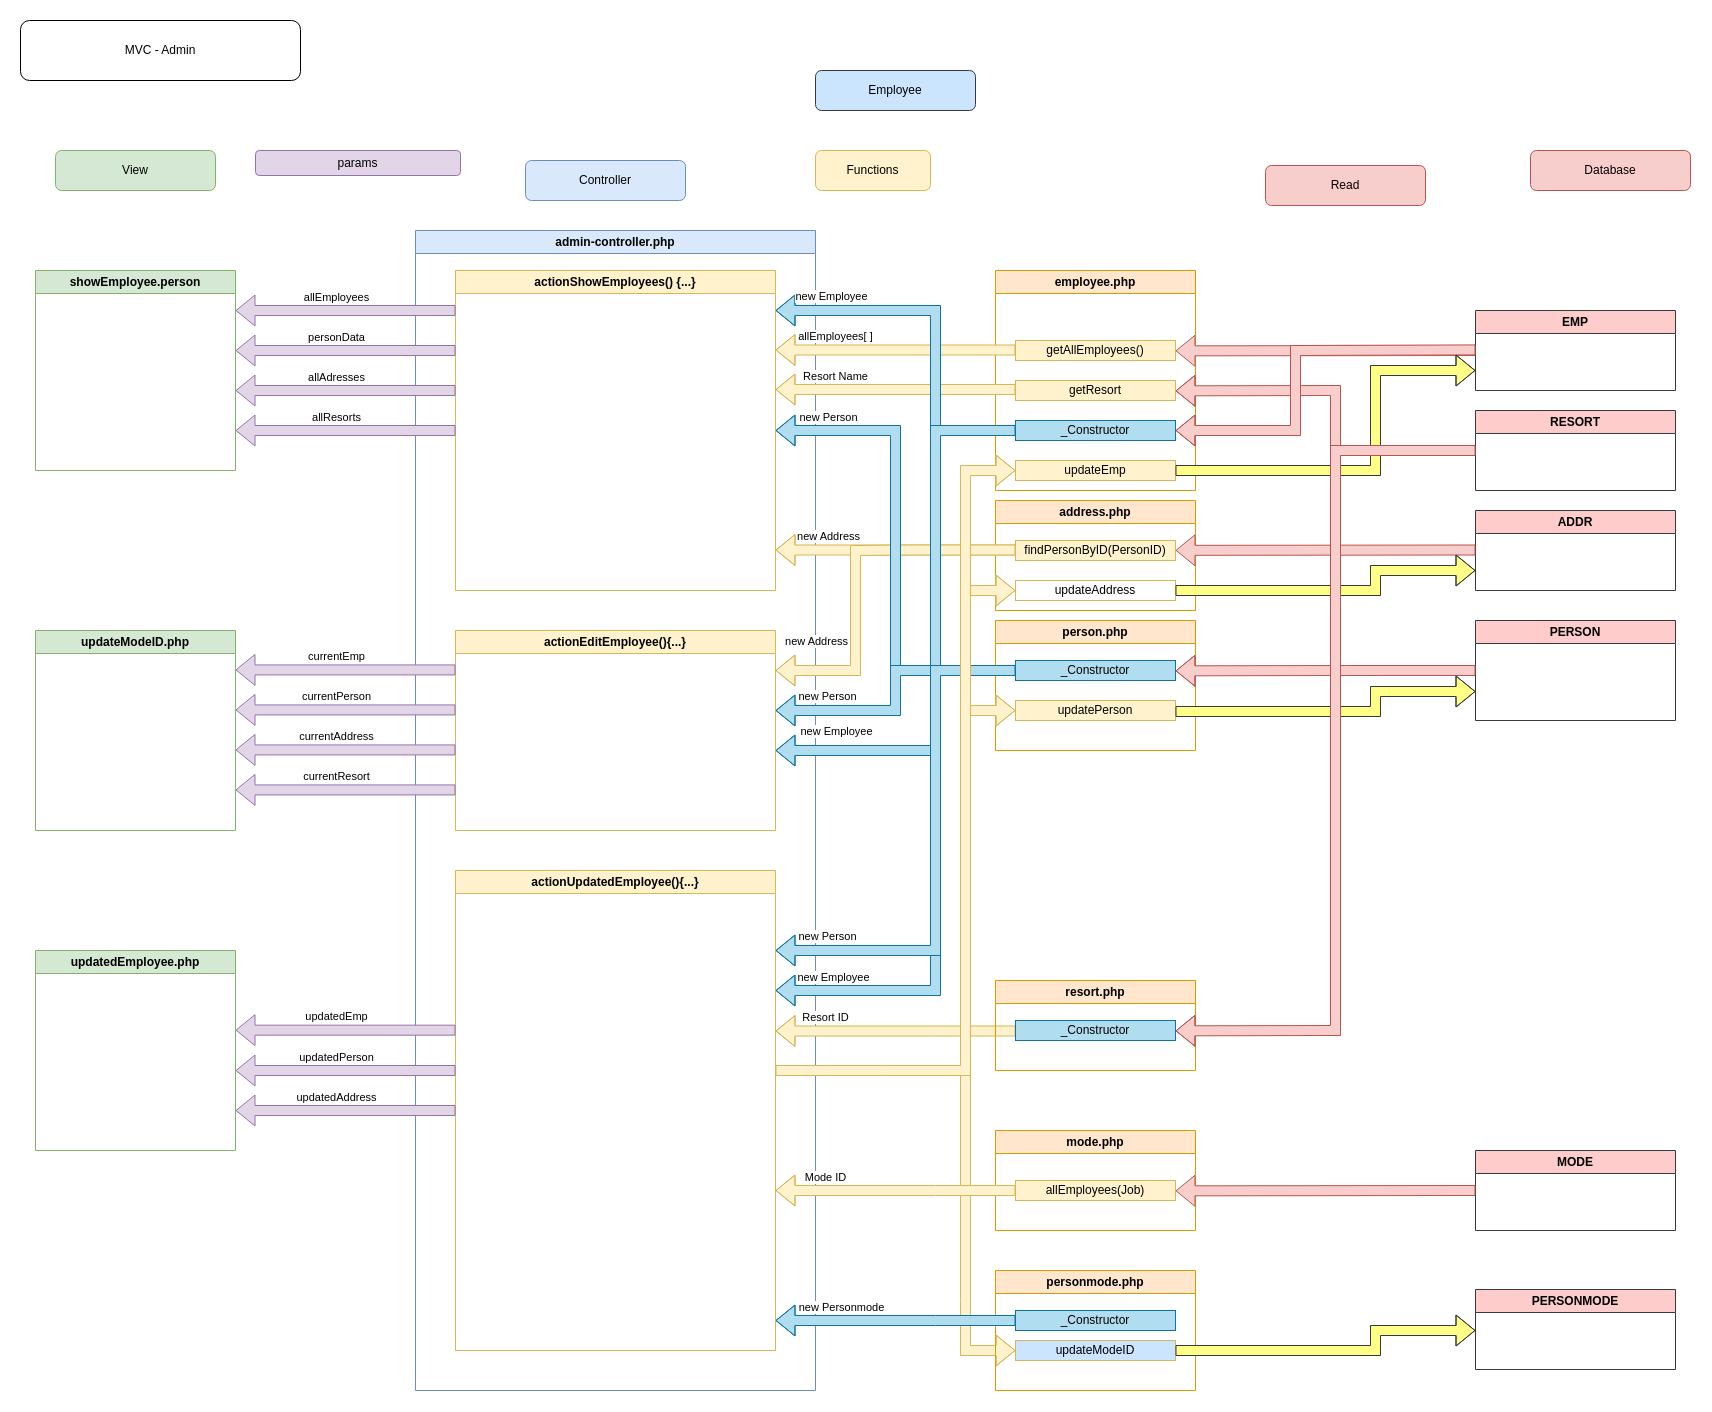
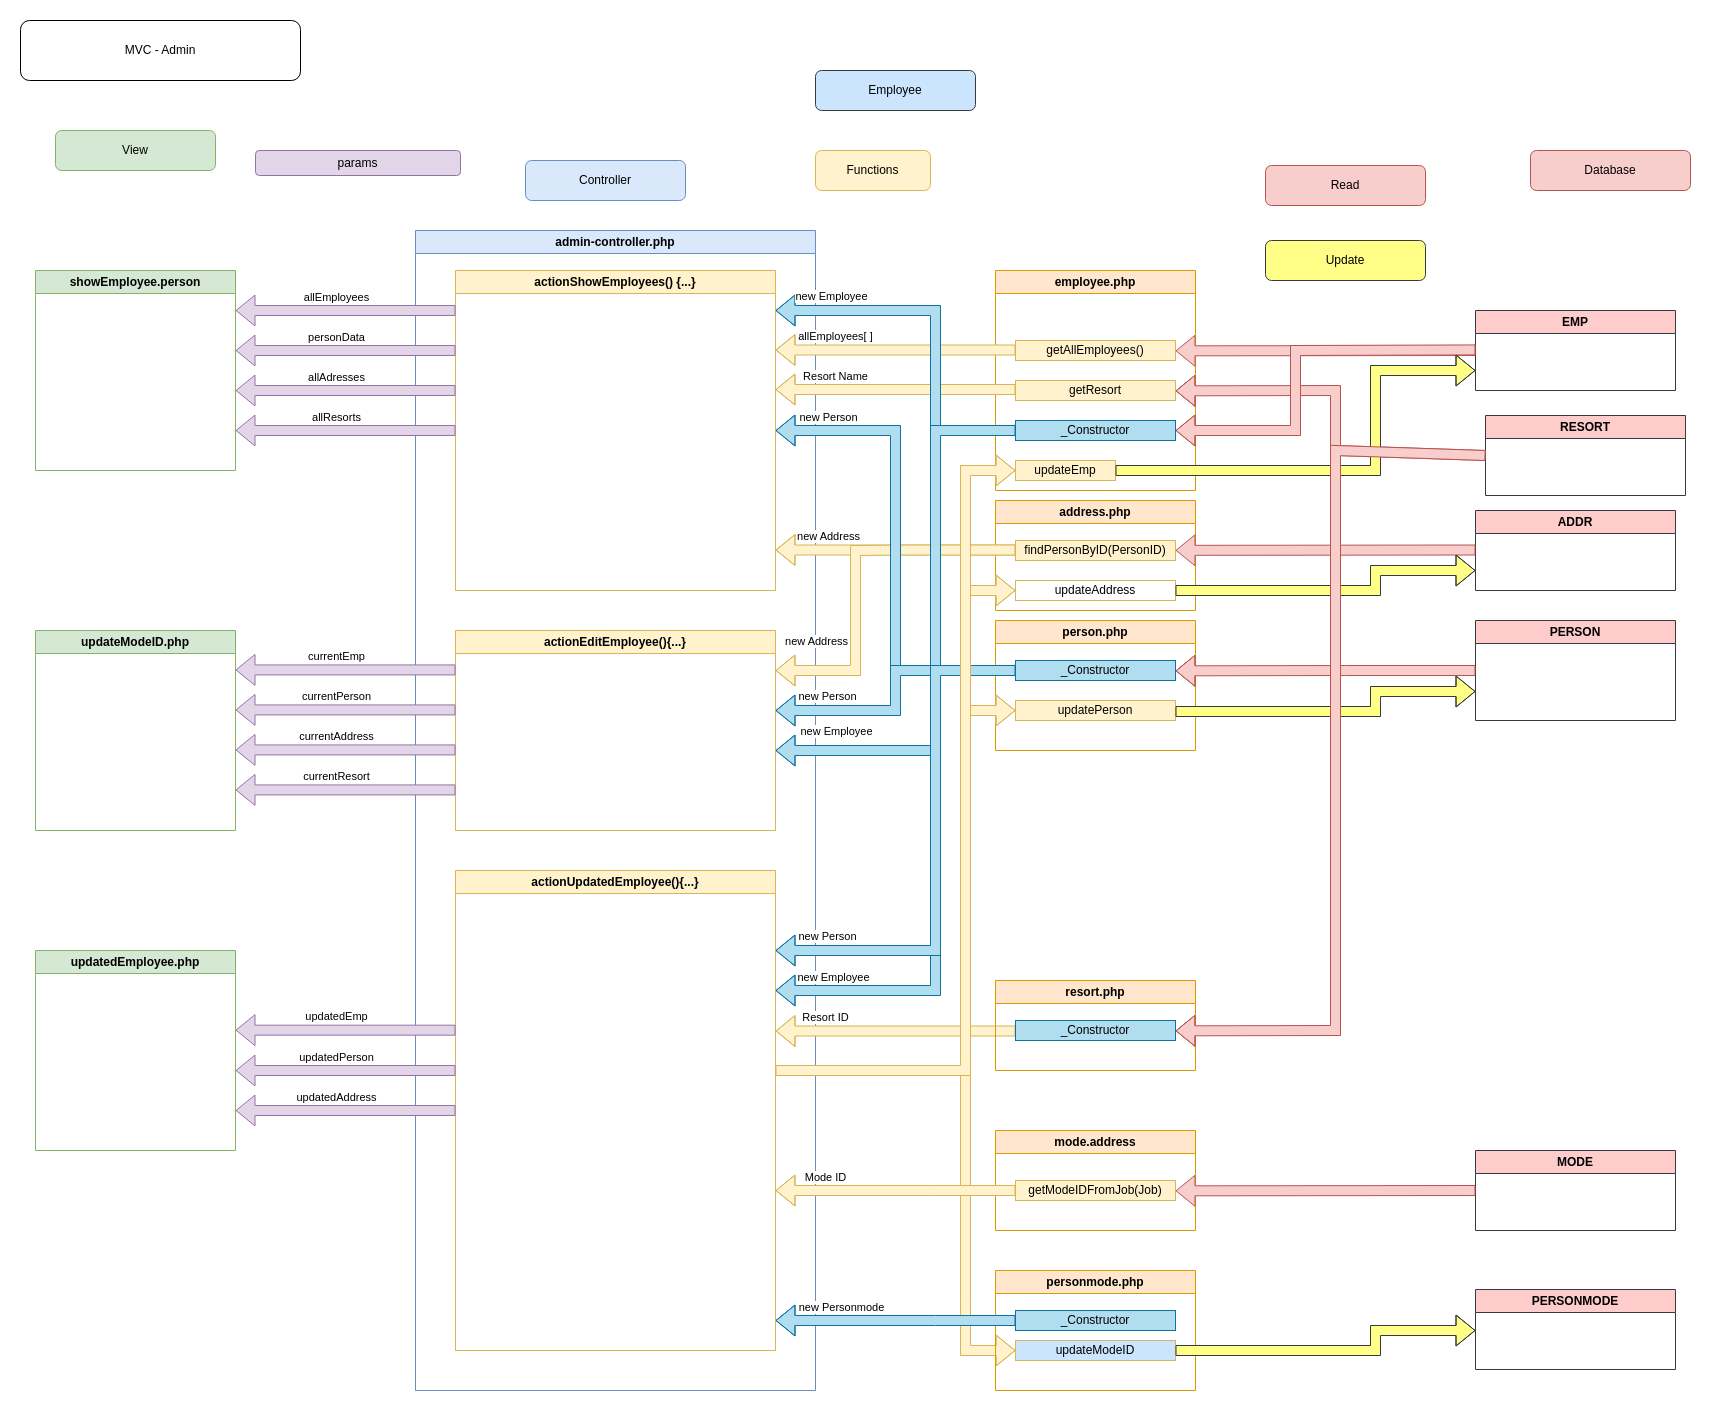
node "View": moved (136, 171) -> (136, 151)
node "Update": added
node "RESORT": moved (1576, 451) -> (1586, 456)
node "updateEmp": size 160x20 -> 100x20
node "mode.php": label "mode.php" -> "mode.address"
node "allEmployees(Job)": label "allEmployees(Job)" -> "getModeIDFromJob(Job)"
